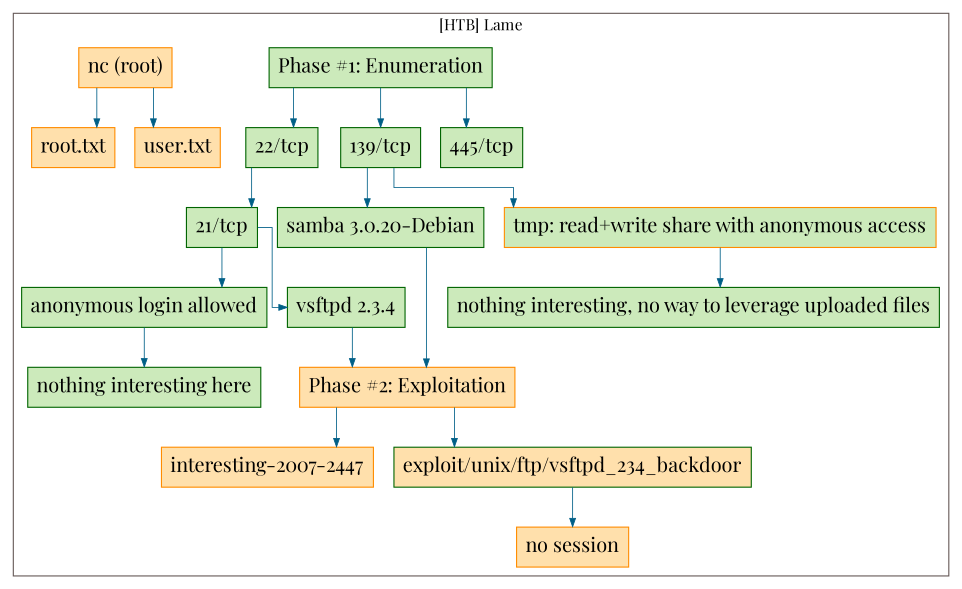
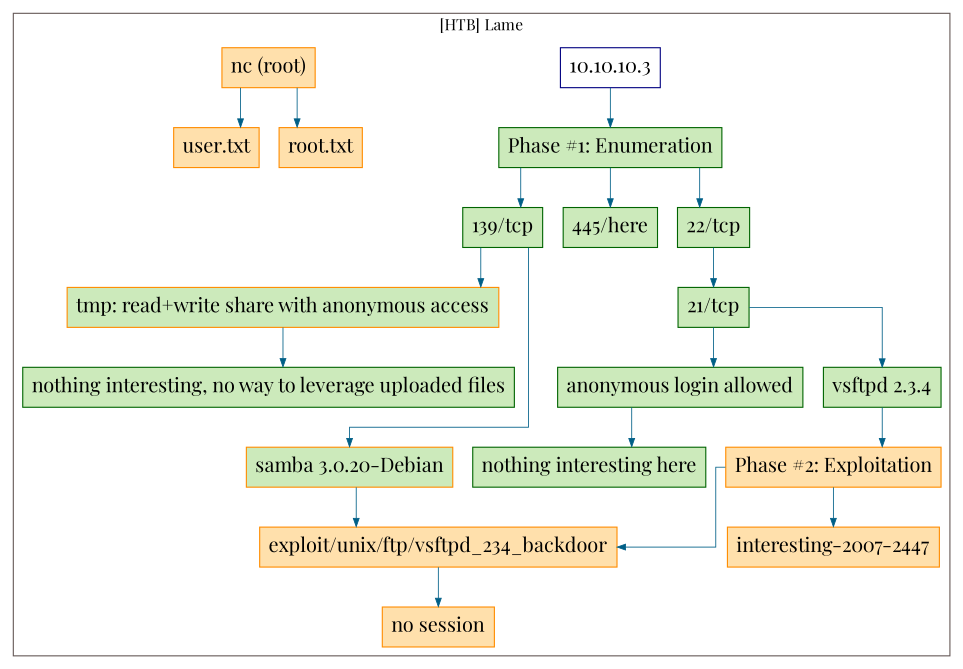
node "10.10.10.3": added
node "445/tcp": label "445/tcp" -> "445/here"
node "samba 3.0.20-Debian": color darkgreen -> darkorange
edge "samba 3.0.20-Debian" -> "Phase #2: Exploitation": now "samba 3.0.20-Debian" -> "exploit/unix/ftp/vsftpd_234_backdoor"
node "exploit/unix/ftp/vsftpd_234_backdoor": color darkgreen -> darkorange
